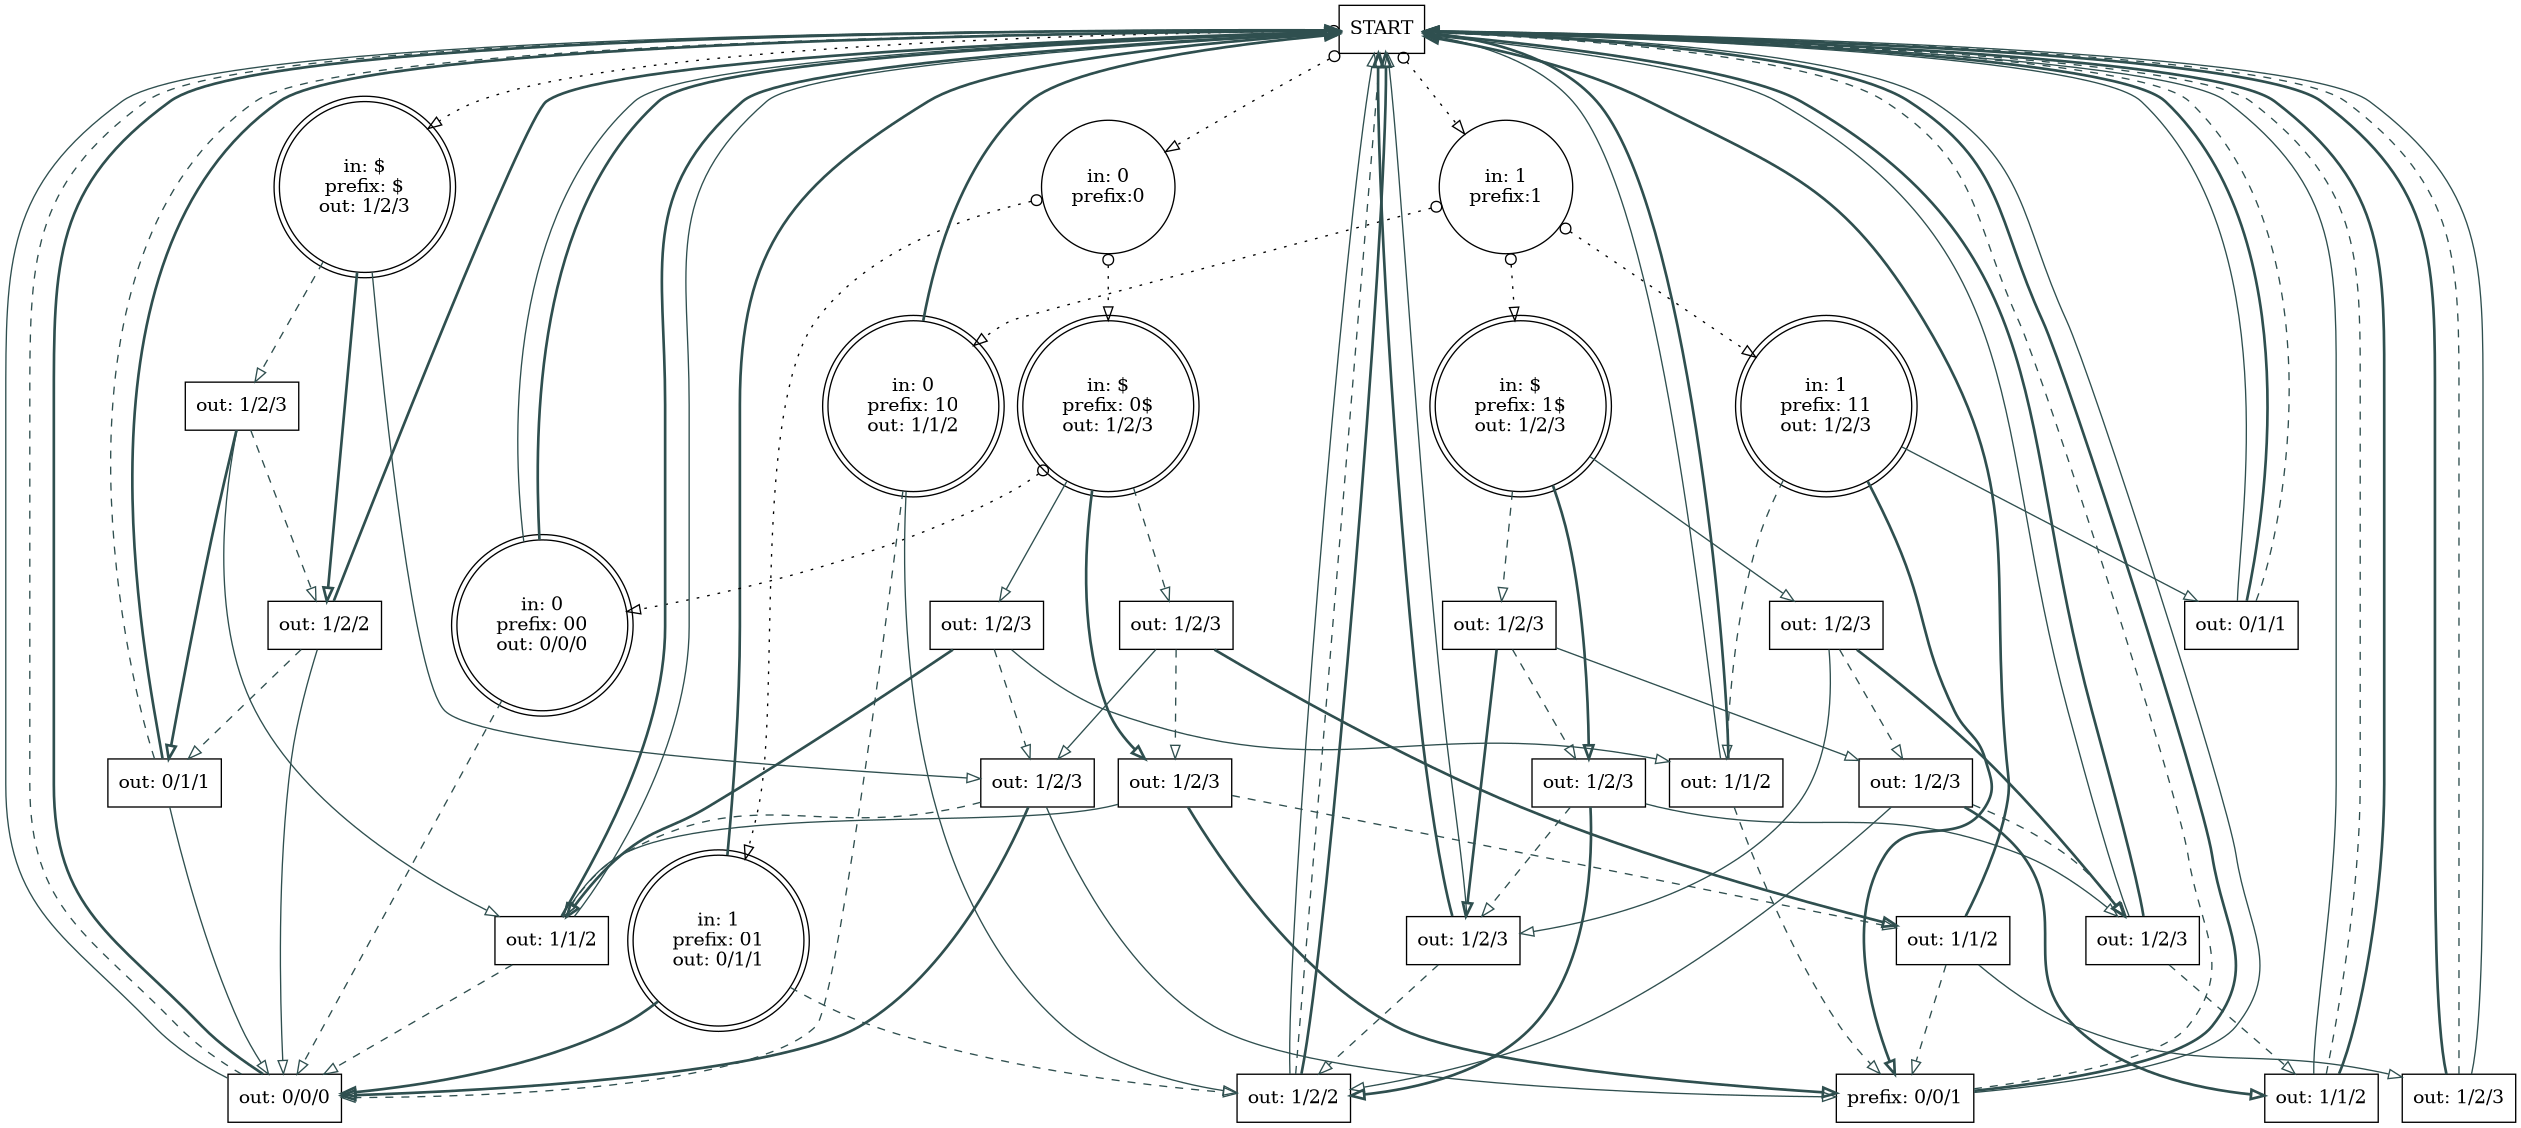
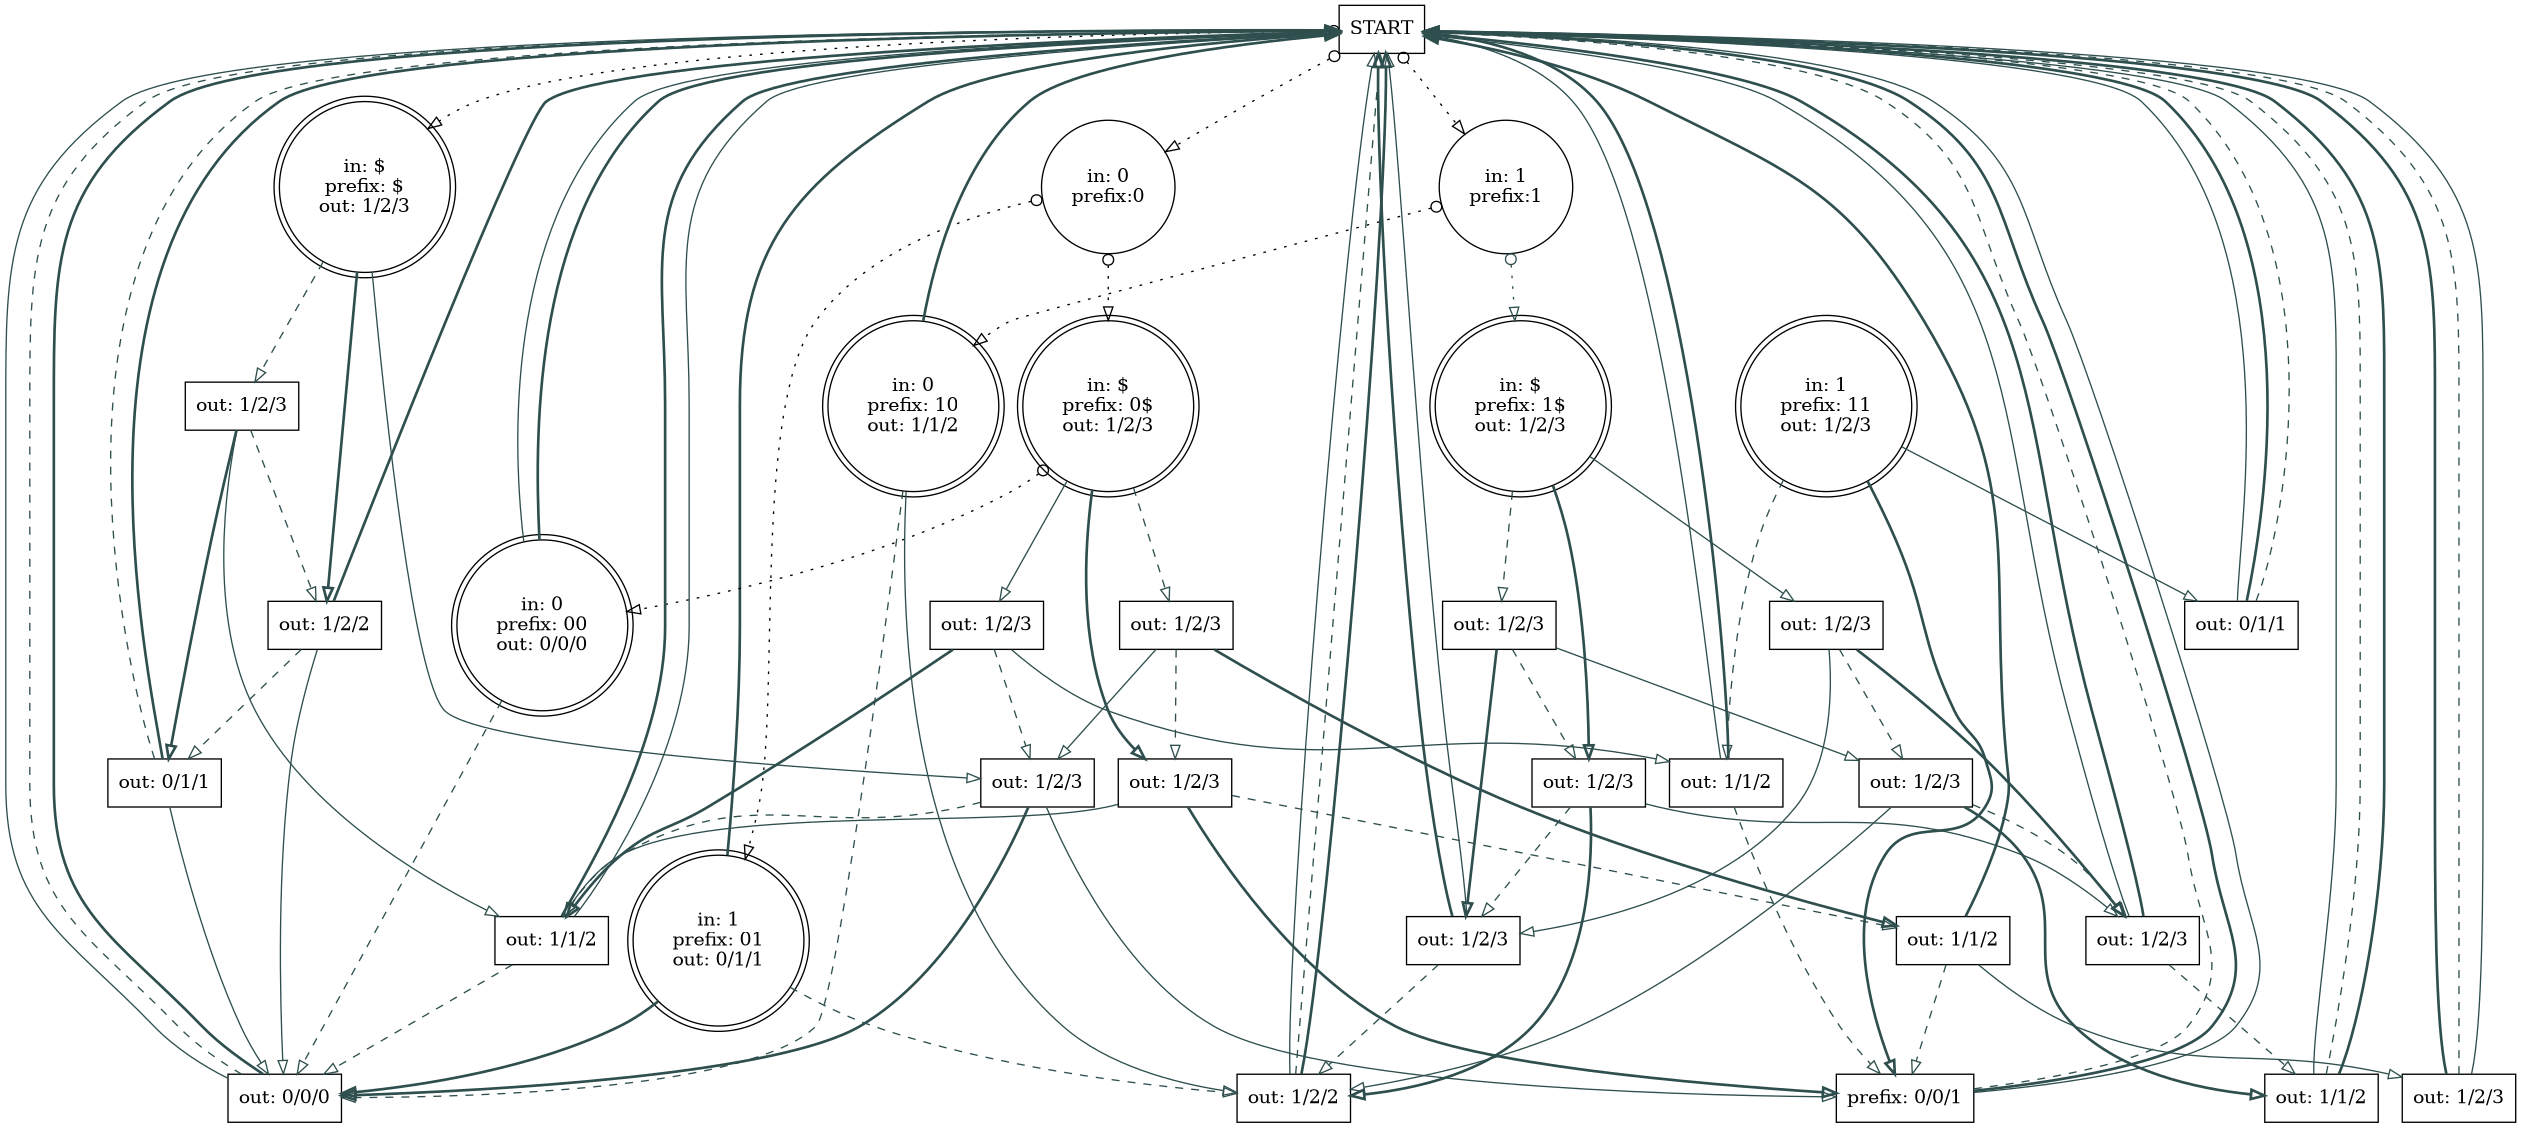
edge "in: 1 prefix:1" -- "in: $ prefix: 1$ out: 1/2/3": color black -> darkslategray
edge "in: 1 prefix:1" -- "in: 1 prefix: 11 out: 1/2/3": removed
